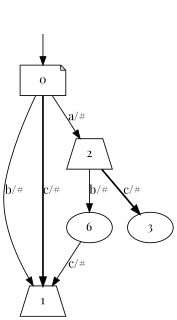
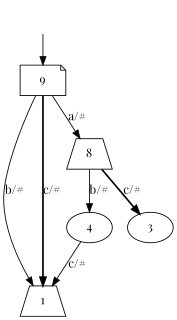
node "0": label "0" -> "9"
node "2": label "2" -> "8"
node "6": label "6" -> "4"
